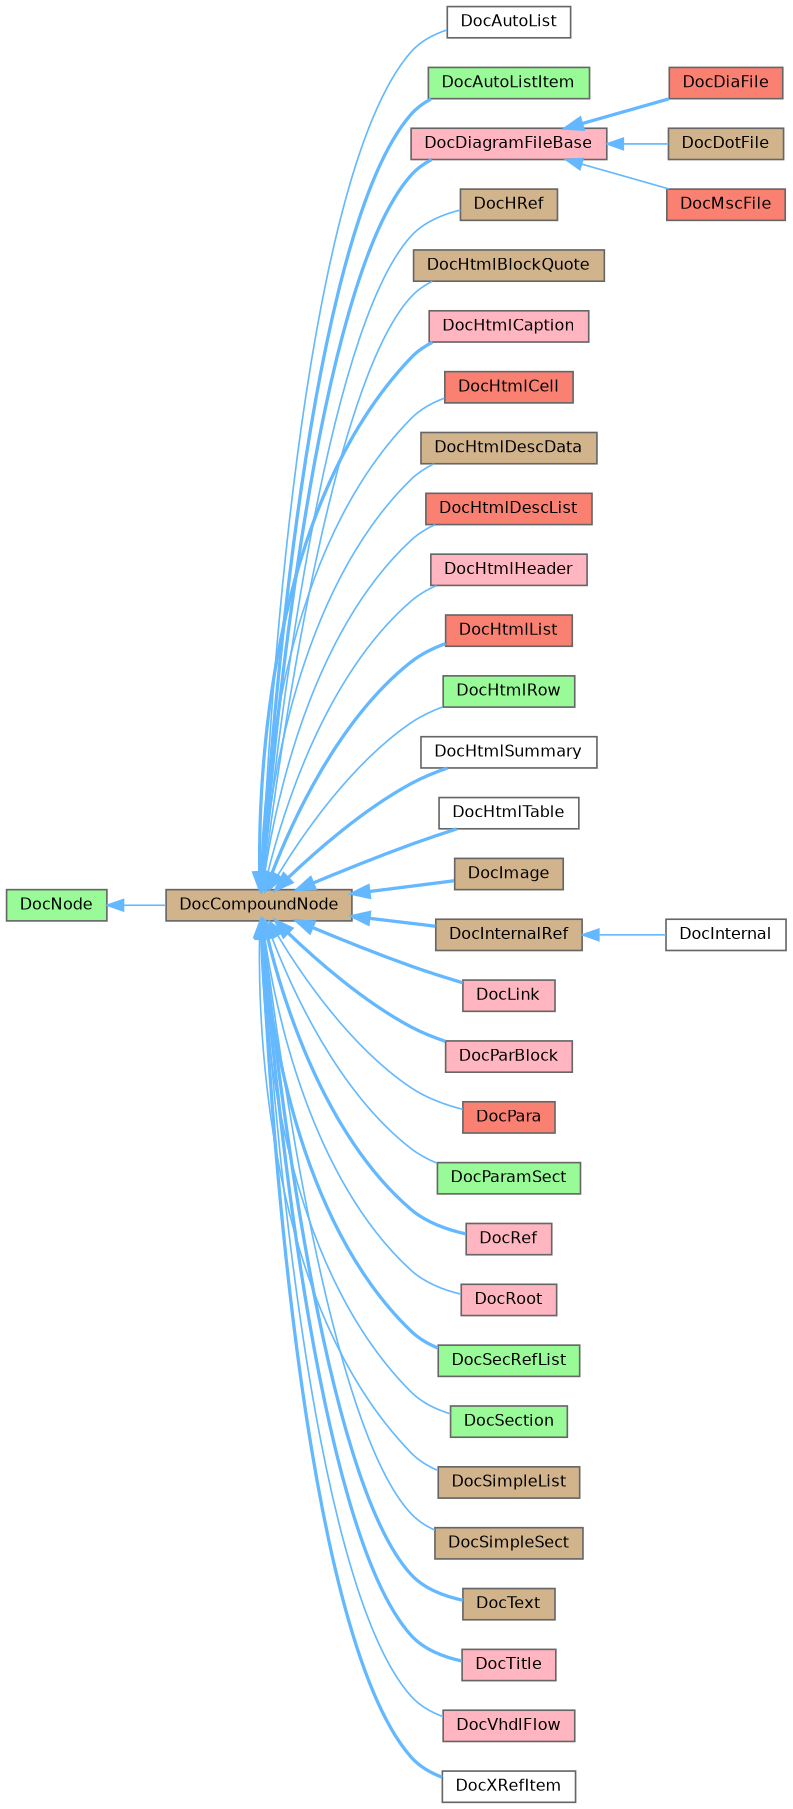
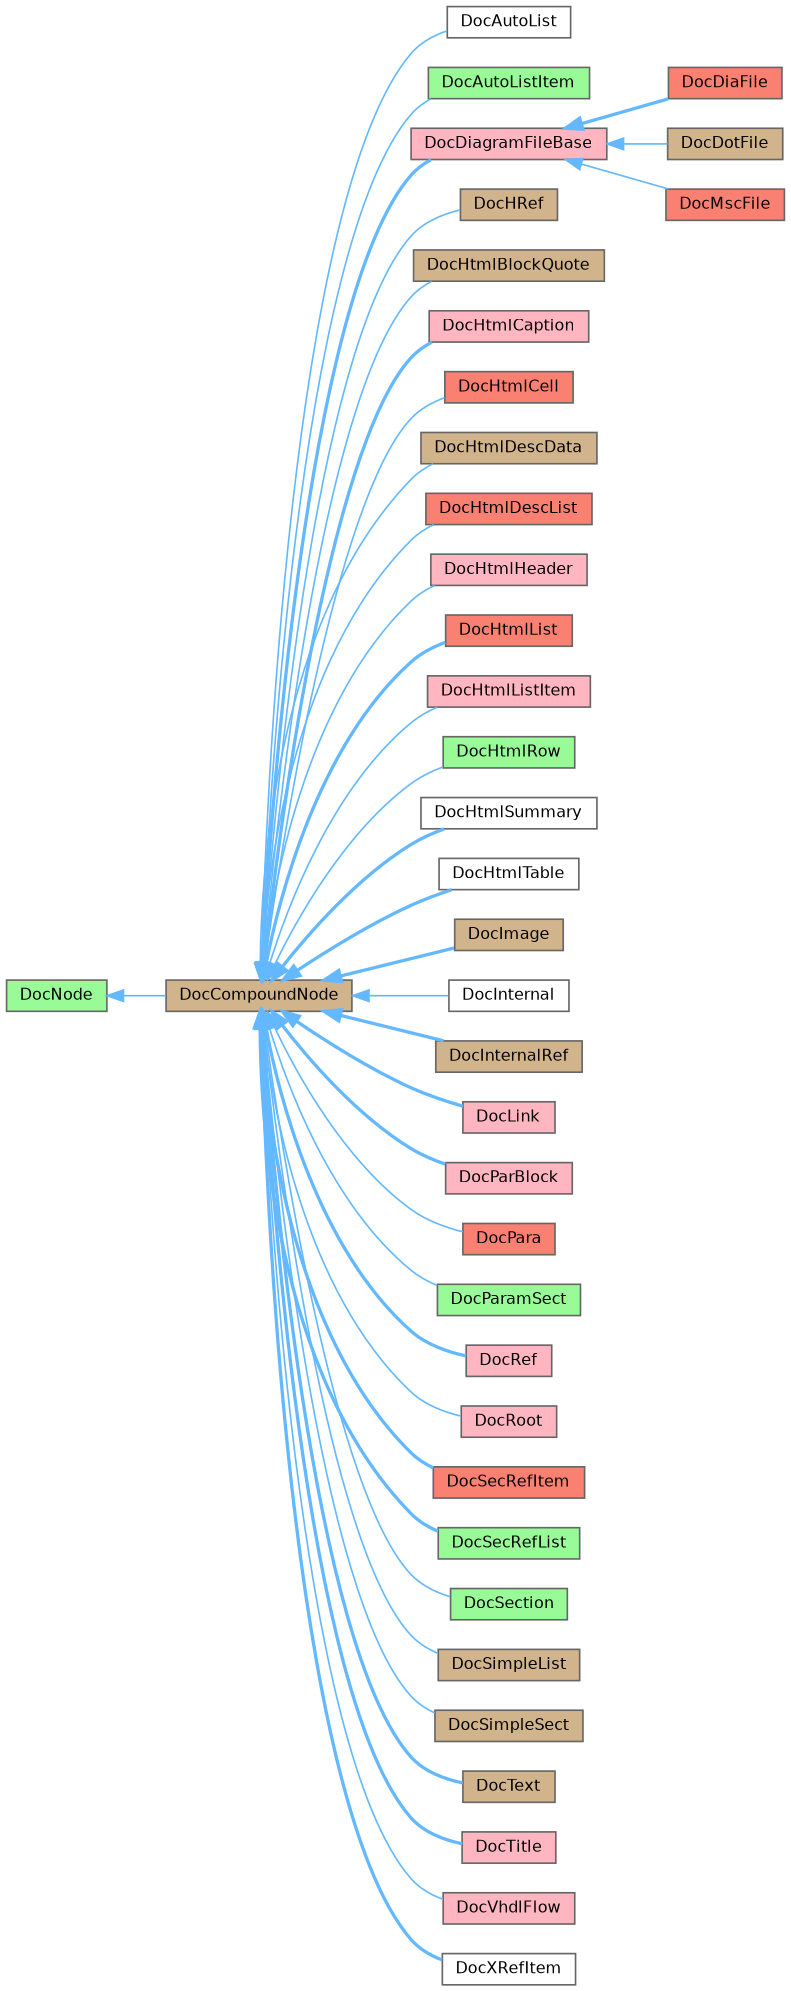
edge "DocAutoListItem" -> "DocCompoundNode": style bold -> solid
node "DocHtmlListItem": added
edge "DocInternal" -> "DocInternalRef": now "DocInternal" -> "DocCompoundNode"
node "DocSecRefItem": added
